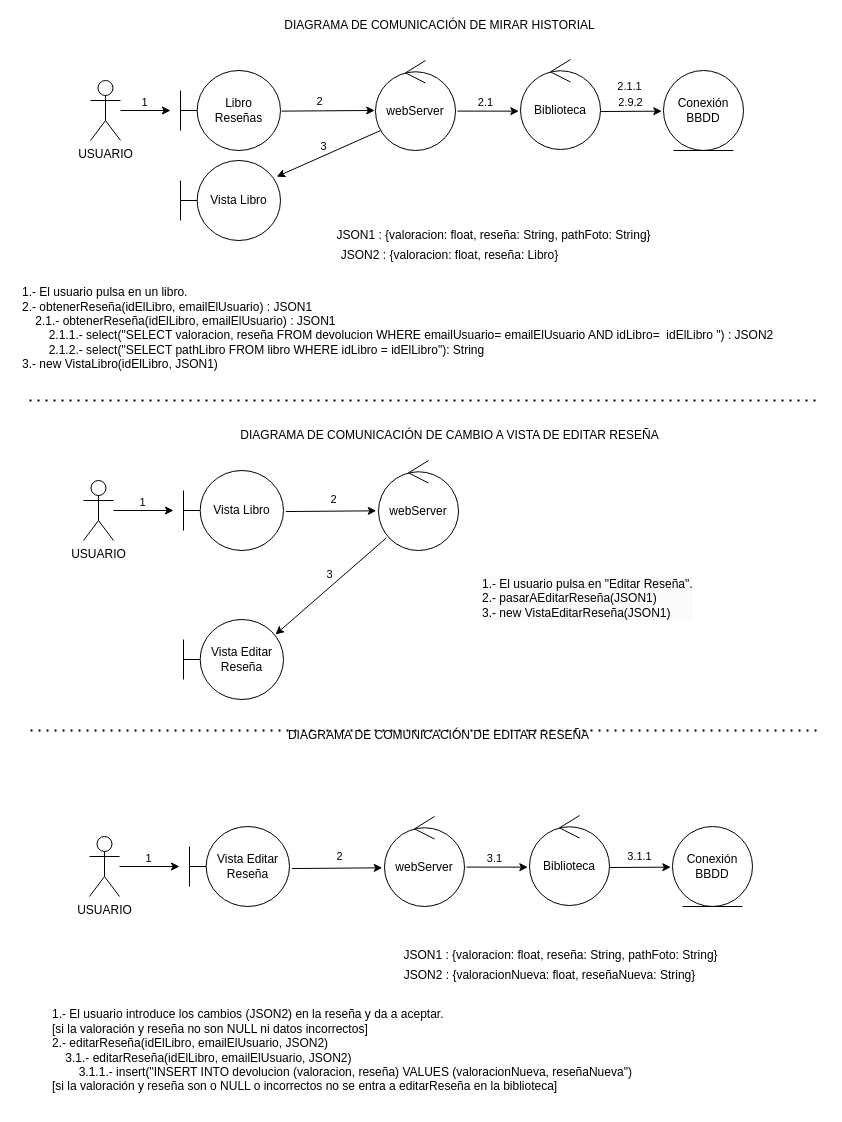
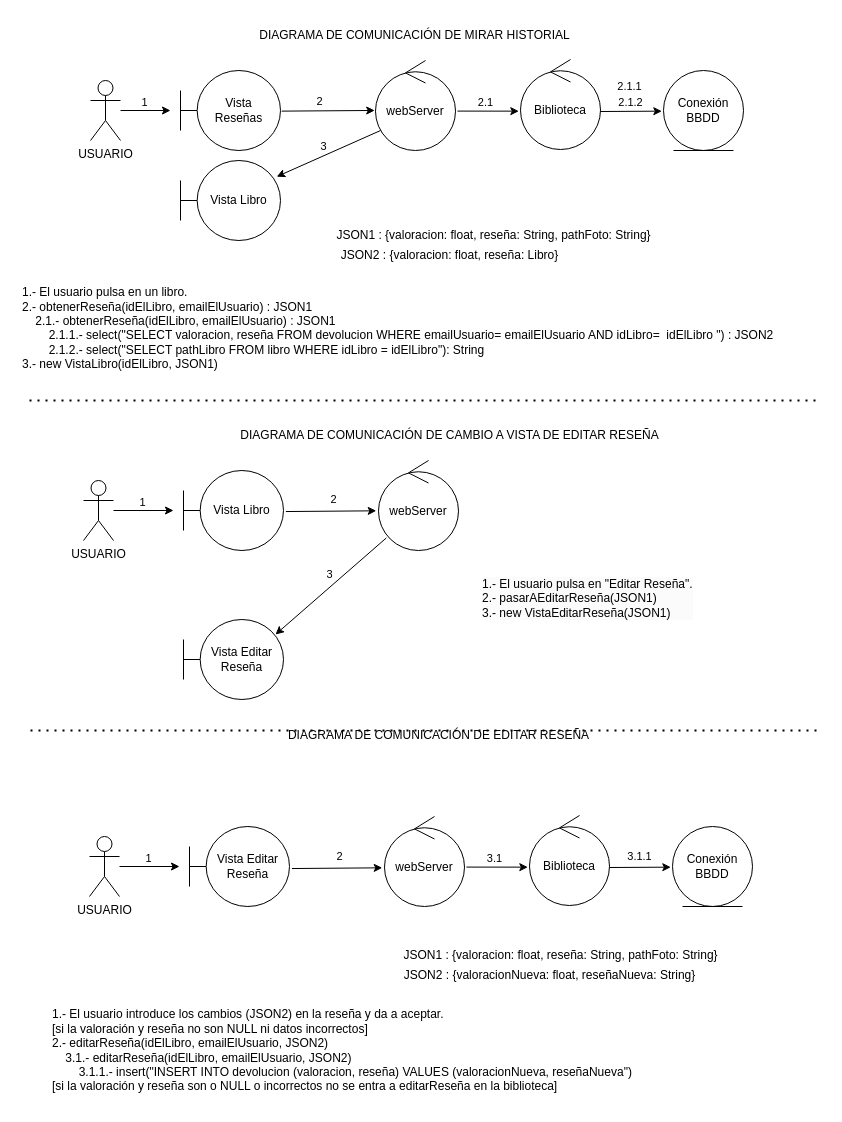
node "DIAGRAMA DE COMUNICACIÓN DE MIRAR HISTORIAL": moved (440, 26) -> (415, 36)
node "2.9.2": label "2.9.2" -> "2.1.2"
node "Libro Reseñas": label "Libro Reseñas" -> "Vista Reseñas"
